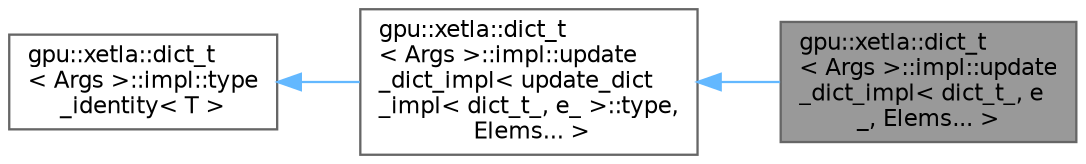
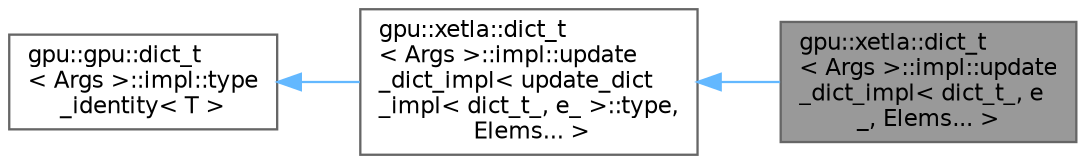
node "gpu::xetla::dict_t < Args >::impl::type _identity< T >": label "gpu::xetla::dict_t < Args >::impl::type _identity< T >" -> "gpu::gpu::dict_t < Args >::impl::type _identity< T >"
